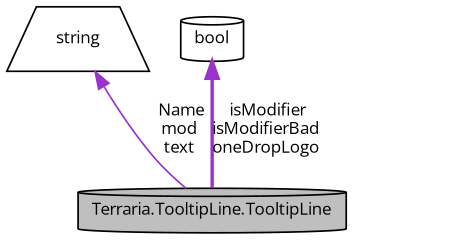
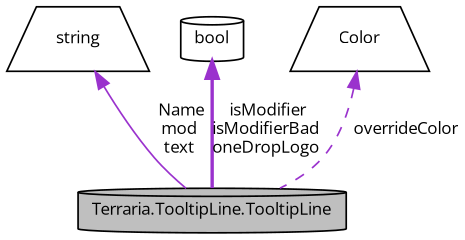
node "Color": added
